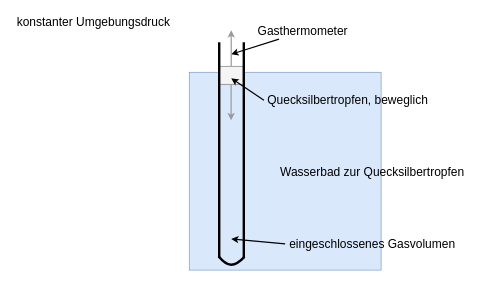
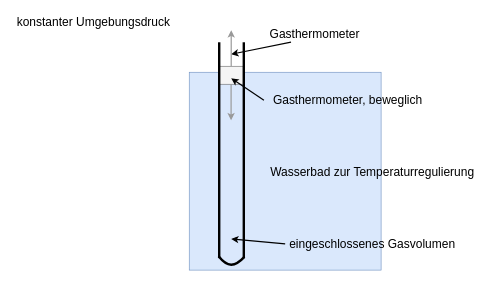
node "Gasthermometer": moved (303, 30) -> (315, 33)
node "Quecksilbertropfen, beweglich": label "Quecksilbertropfen, beweglich" -> "Gasthermometer, beweglich"
node "Wasserbad zur Quecksilbertropfen": label "Wasserbad zur Quecksilbertropfen" -> "Wasserbad zur Temperaturregulierung"
